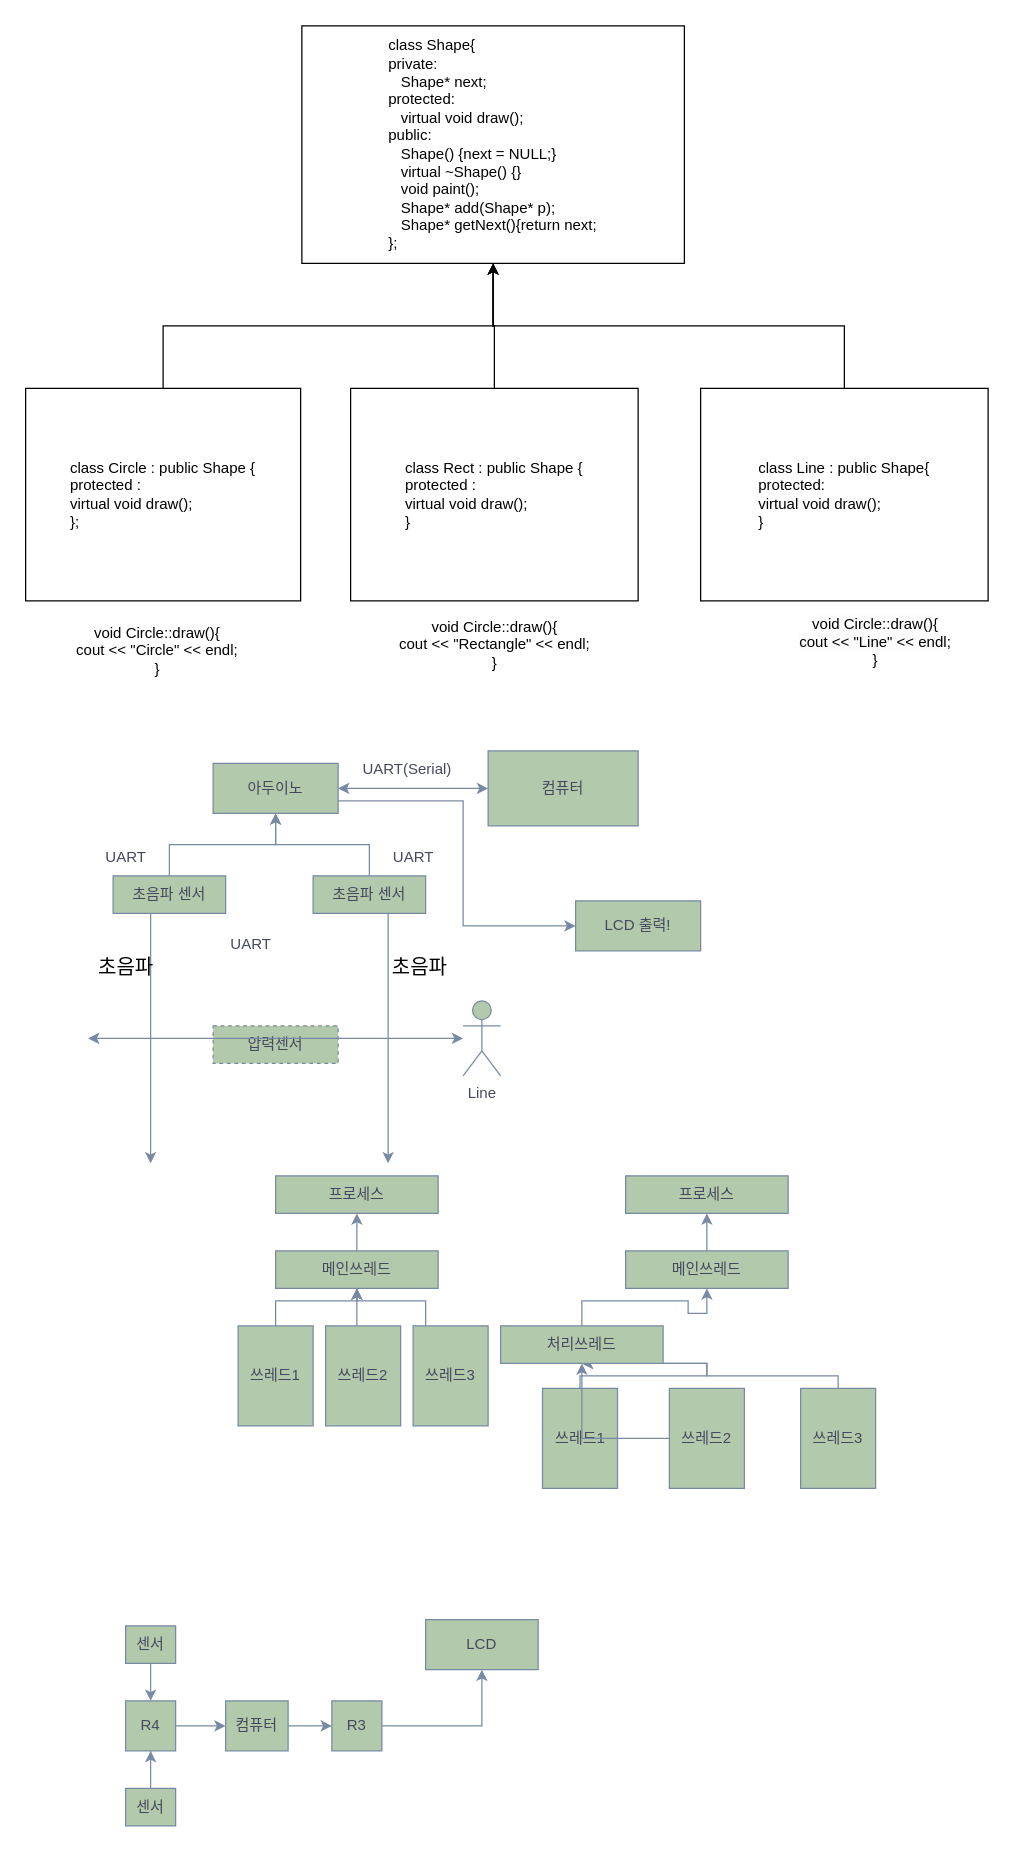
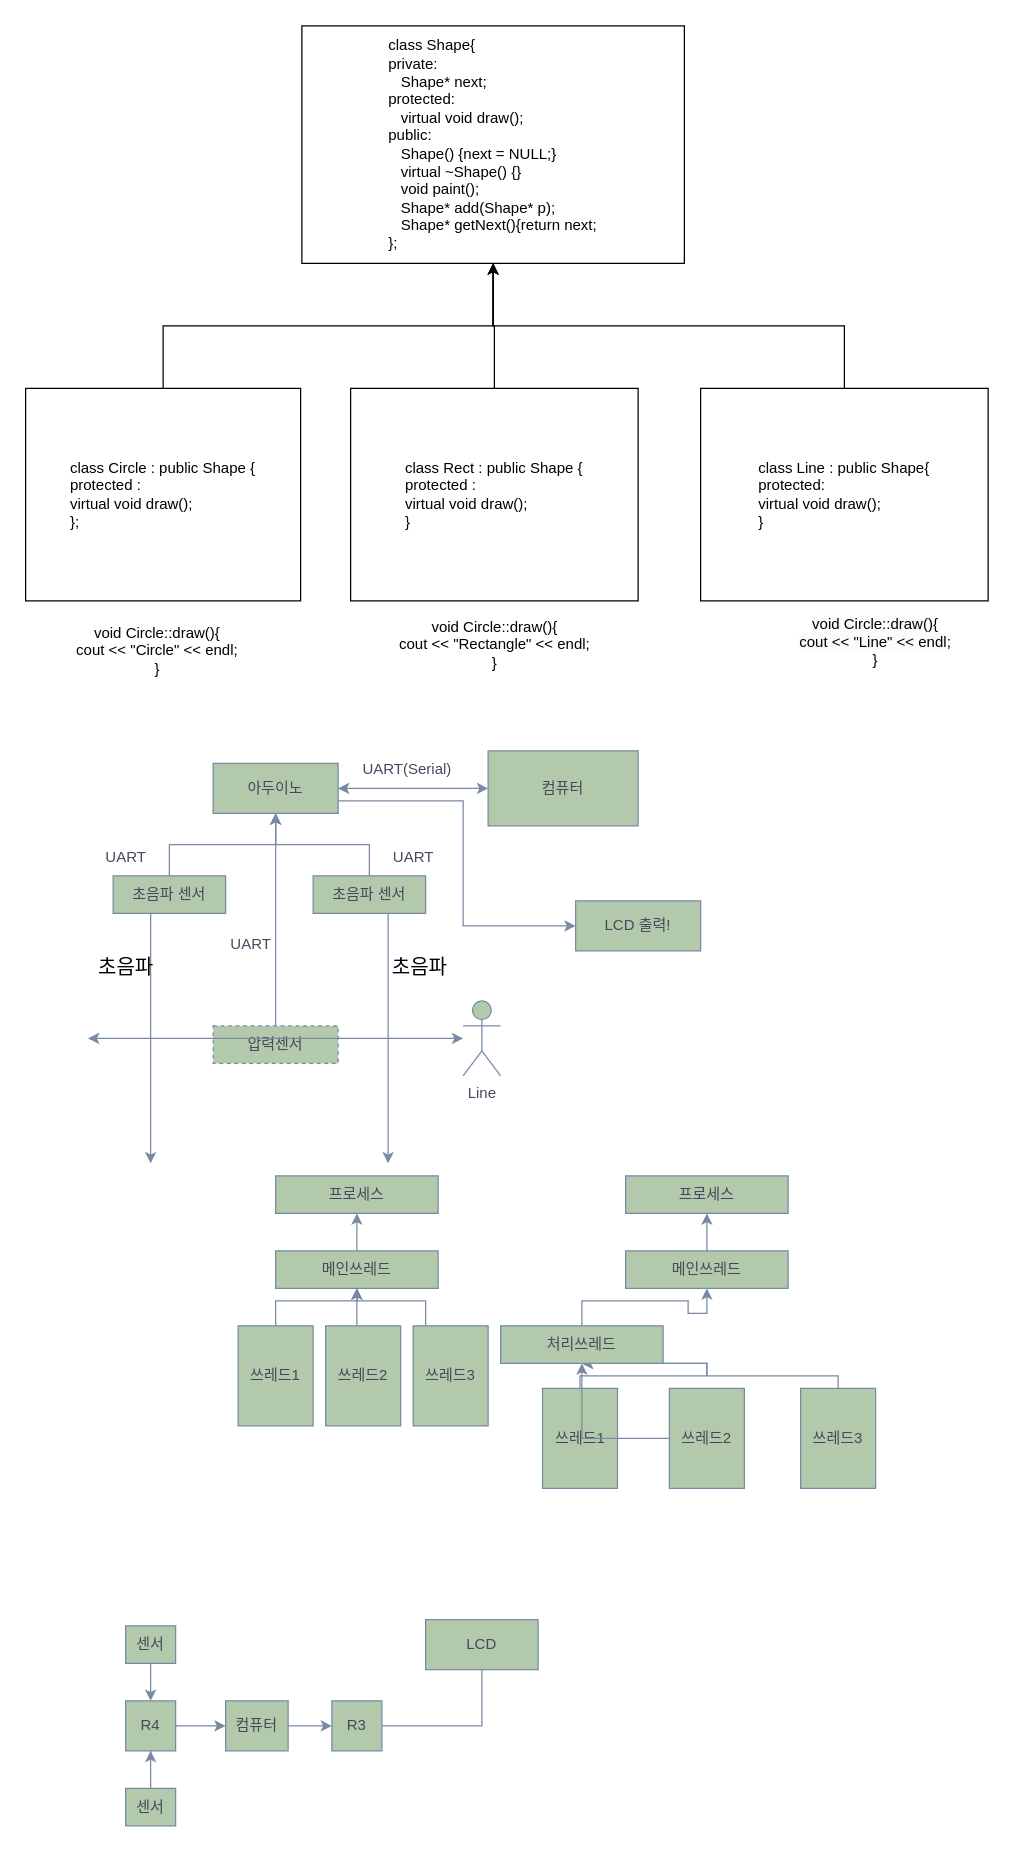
edge "압력센서" -> "아두이노": added
edge "R3" -> "LCD": arrowhead classic -> none
